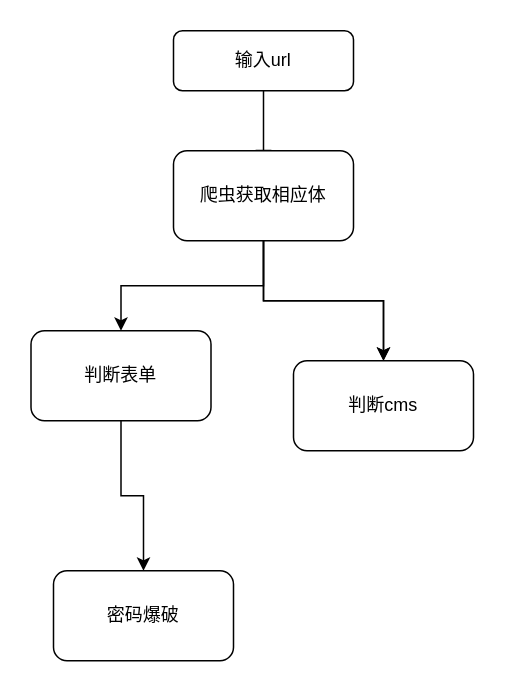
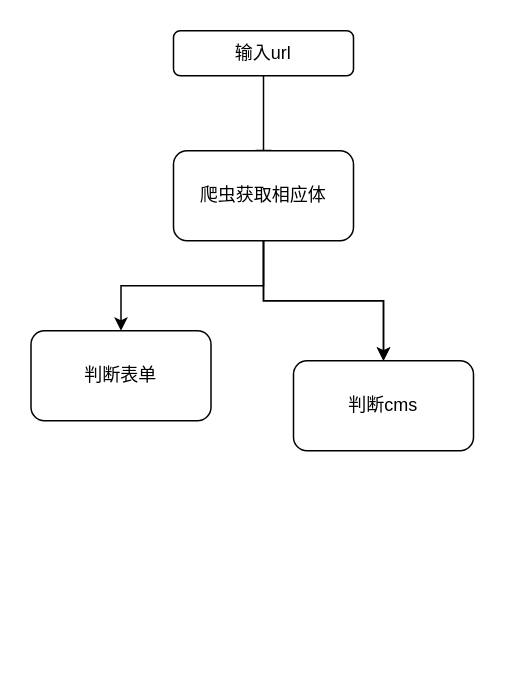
node "输入url": size 180x60 -> 180x45
edge "判断表单" -> "密码爆破": removed
node "密码爆破": removed
